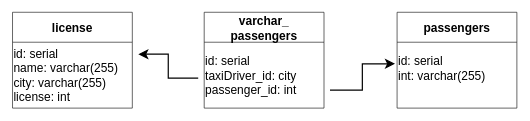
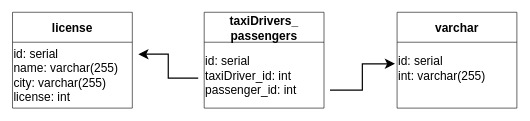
node "varchar_ passengers": label "varchar_ passengers" -> "taxiDrivers_ passengers"
node "passengers": label "passengers" -> "varchar"
node "id: serial taxiDriver_id: city passenger_id: int": label "id: serial taxiDriver_id: city passenger_id: int" -> "id: serial taxiDriver_id: int passenger_id: int"
